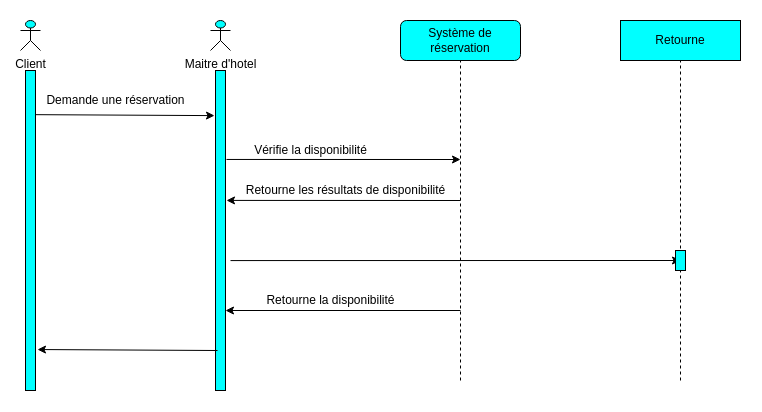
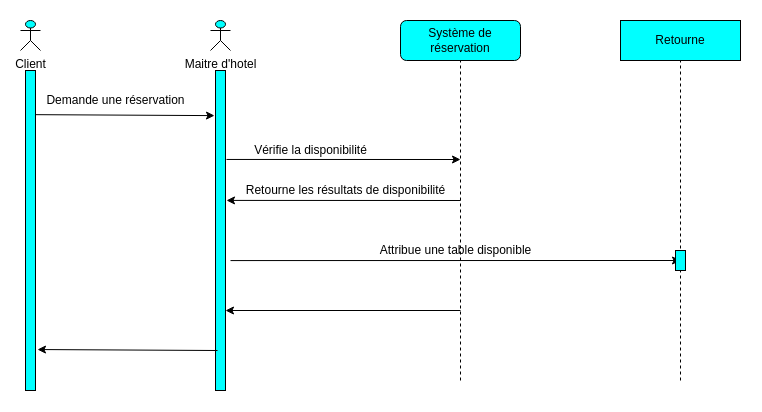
node "Attribue une table disponible": added
node "Retourne la disponibilité": removed
